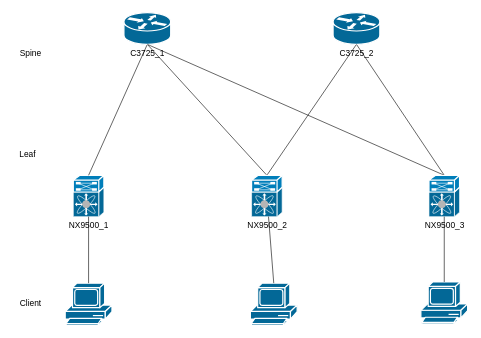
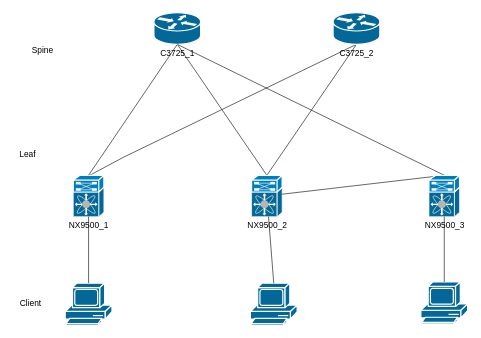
node "C3725_1": moved (147, 29) -> (177, 29)
node "Spine": moved (30, 53) -> (42, 50)
edge "C3725_2" -- "NX9500_3": now "NX9500_2" -- "NX9500_3"
edge "C3725_2" -- "NX9500_1": added
